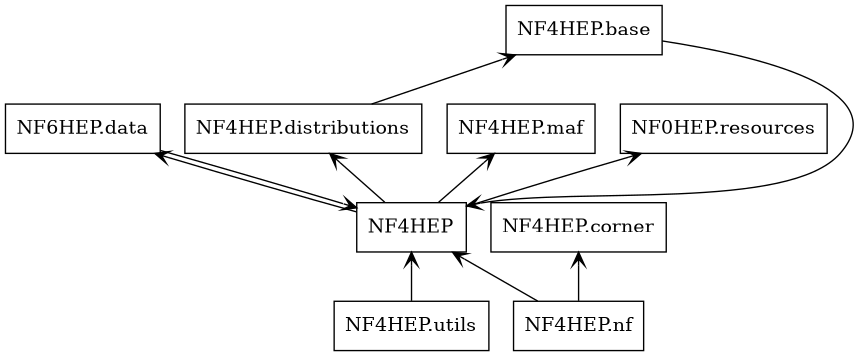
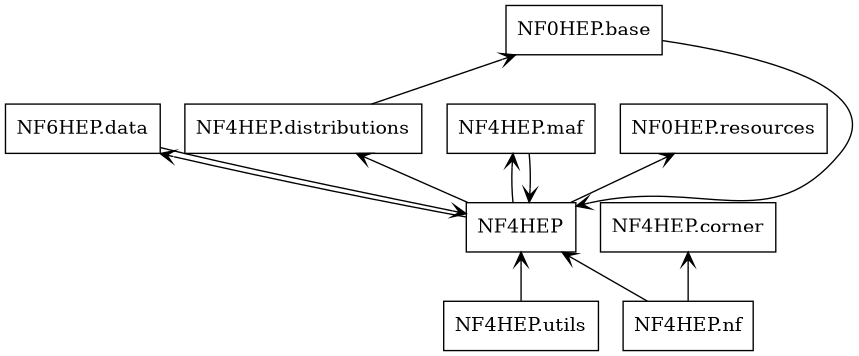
node "NF4HEP.base": label "NF4HEP.base" -> "NF0HEP.base"
edge "NF4HEP.maf" -> "NF4HEP": added
